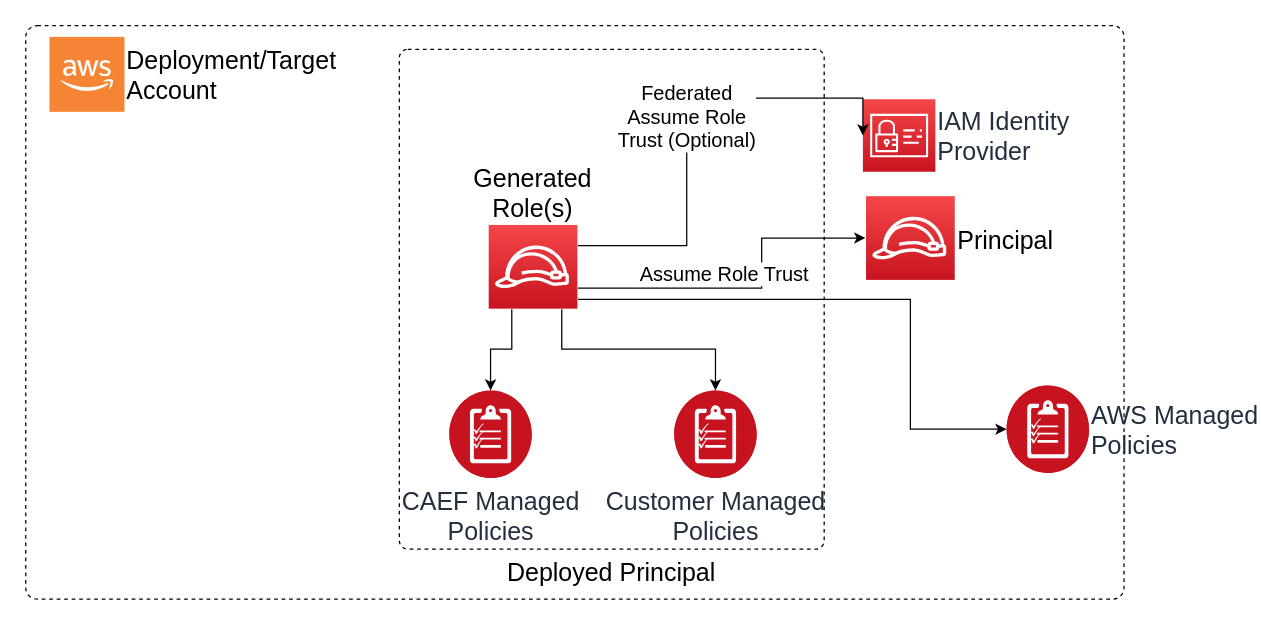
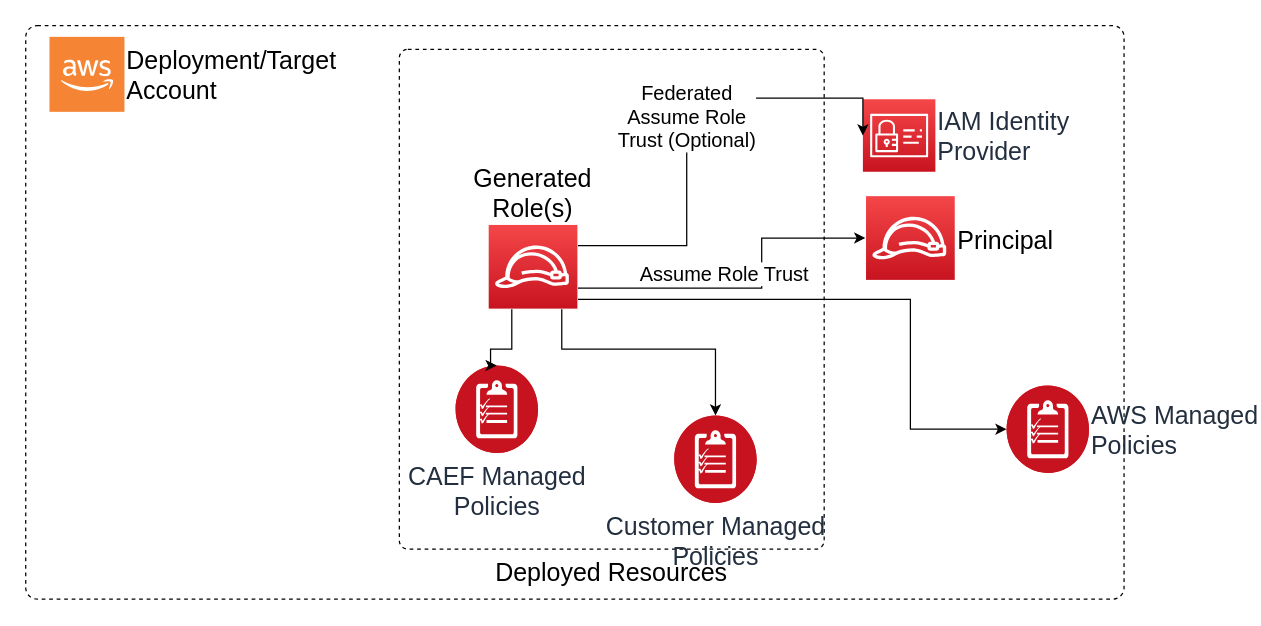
node "CAEF Managed Policies": moved (491, 434) -> (497, 409)
node "Customer Managed Policies": moved (716, 434) -> (716, 459)
node "Deployed Principal": label "Deployed Principal" -> "Deployed Resources"
